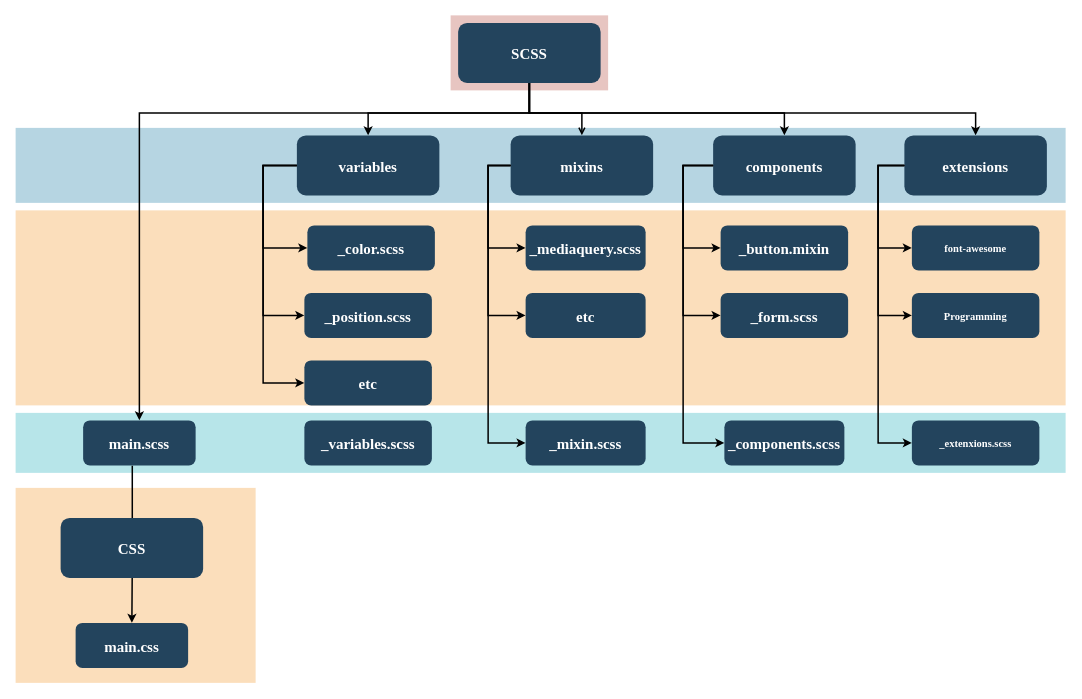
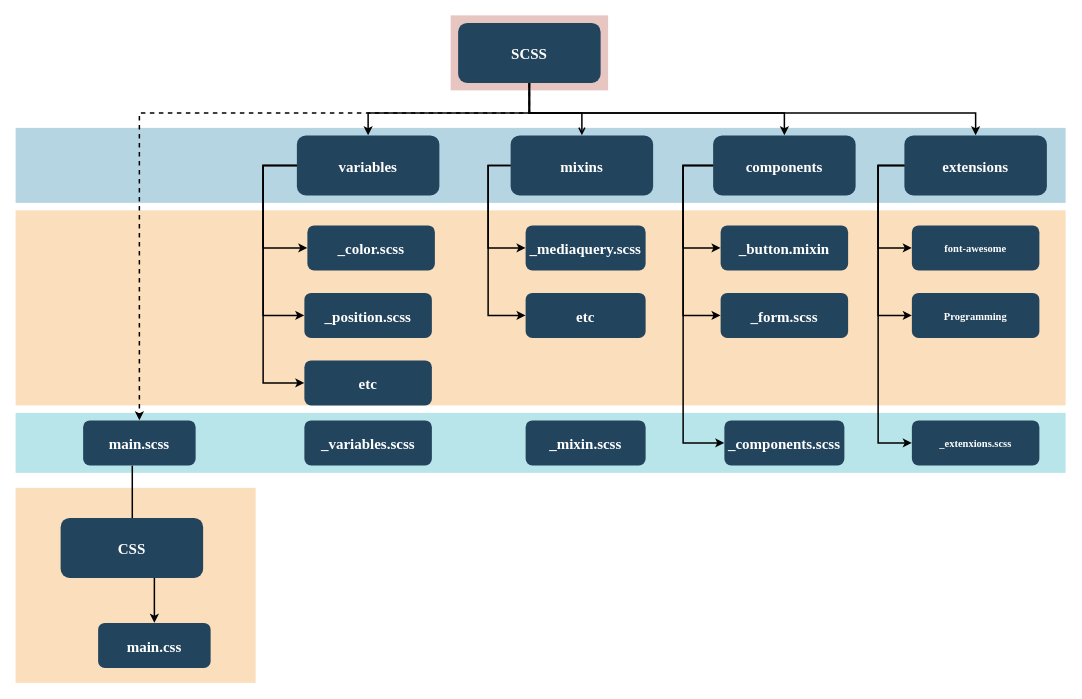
edge "SCSS" -> "main.scss": style solid -> dashed
edge "mixins" -> "_mixin.scss": removed
node "main.css": moved (132, 645) -> (154, 645)
